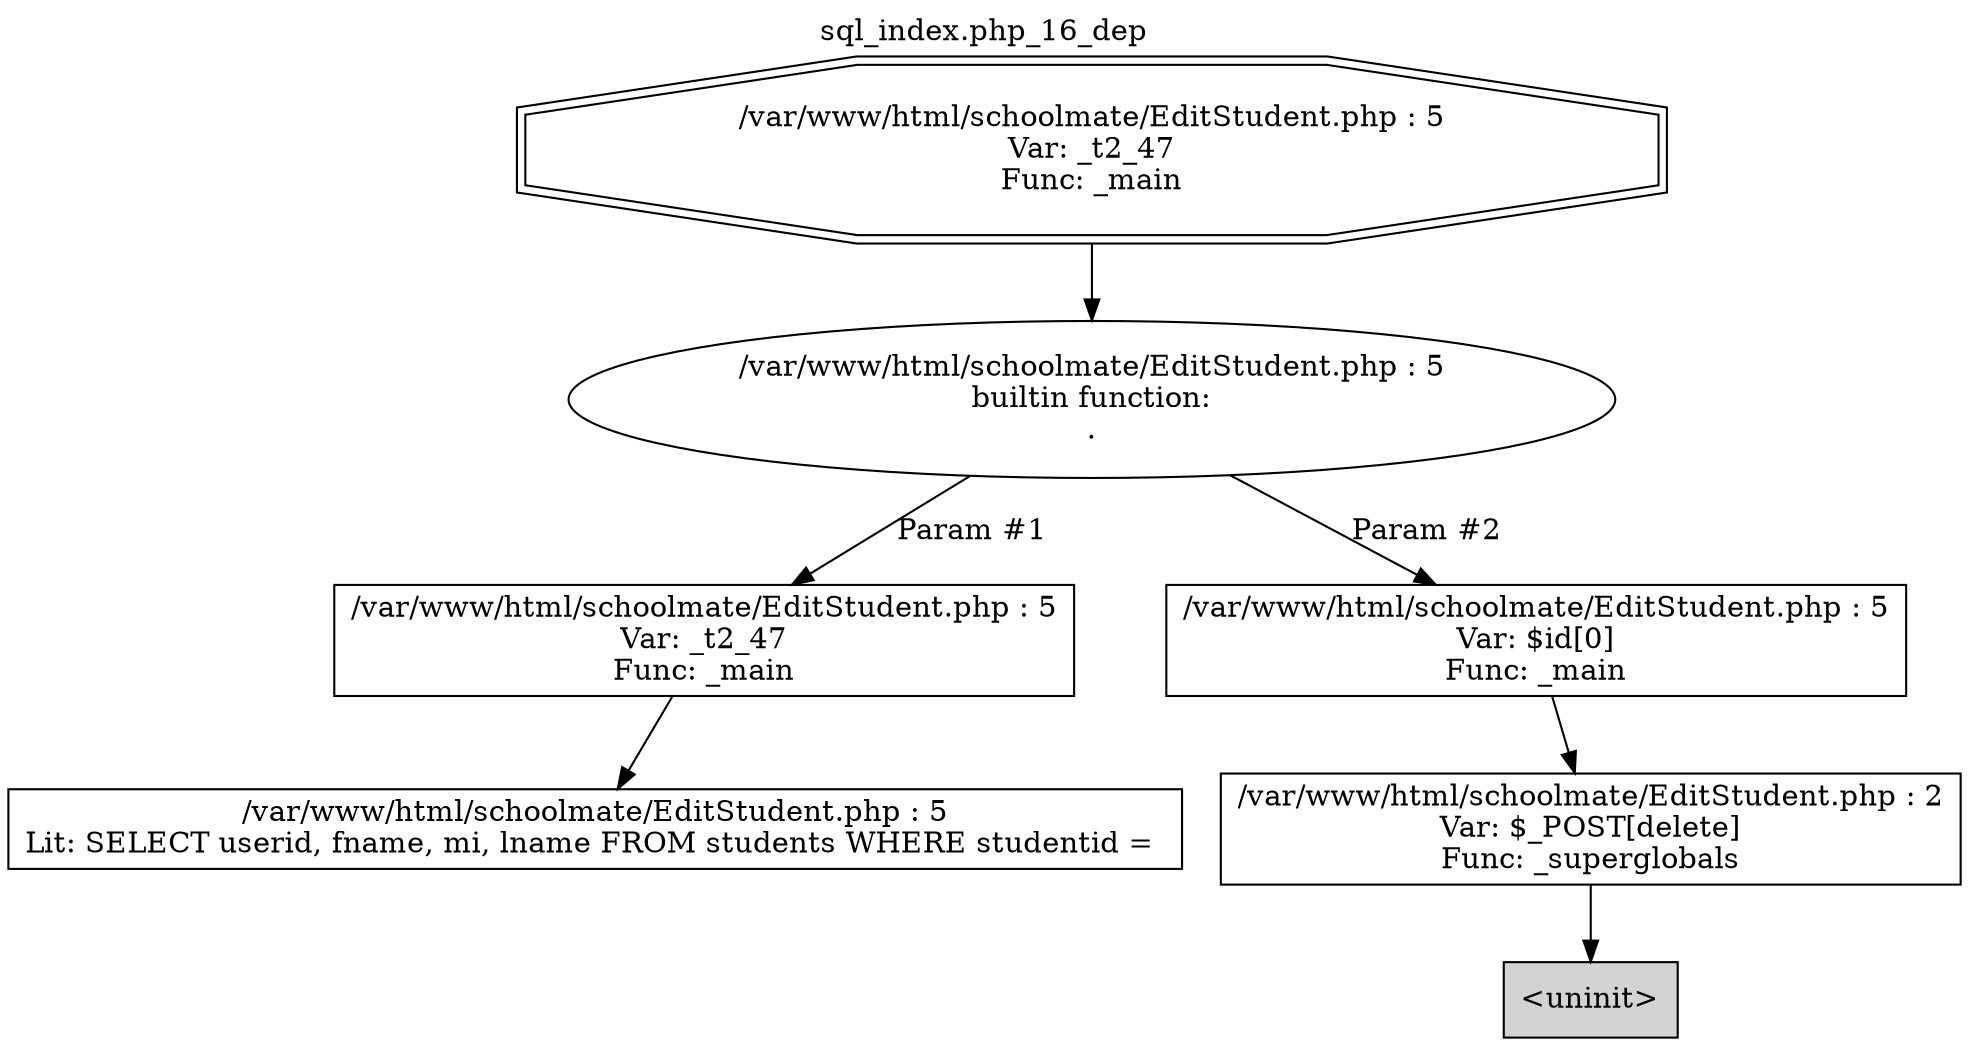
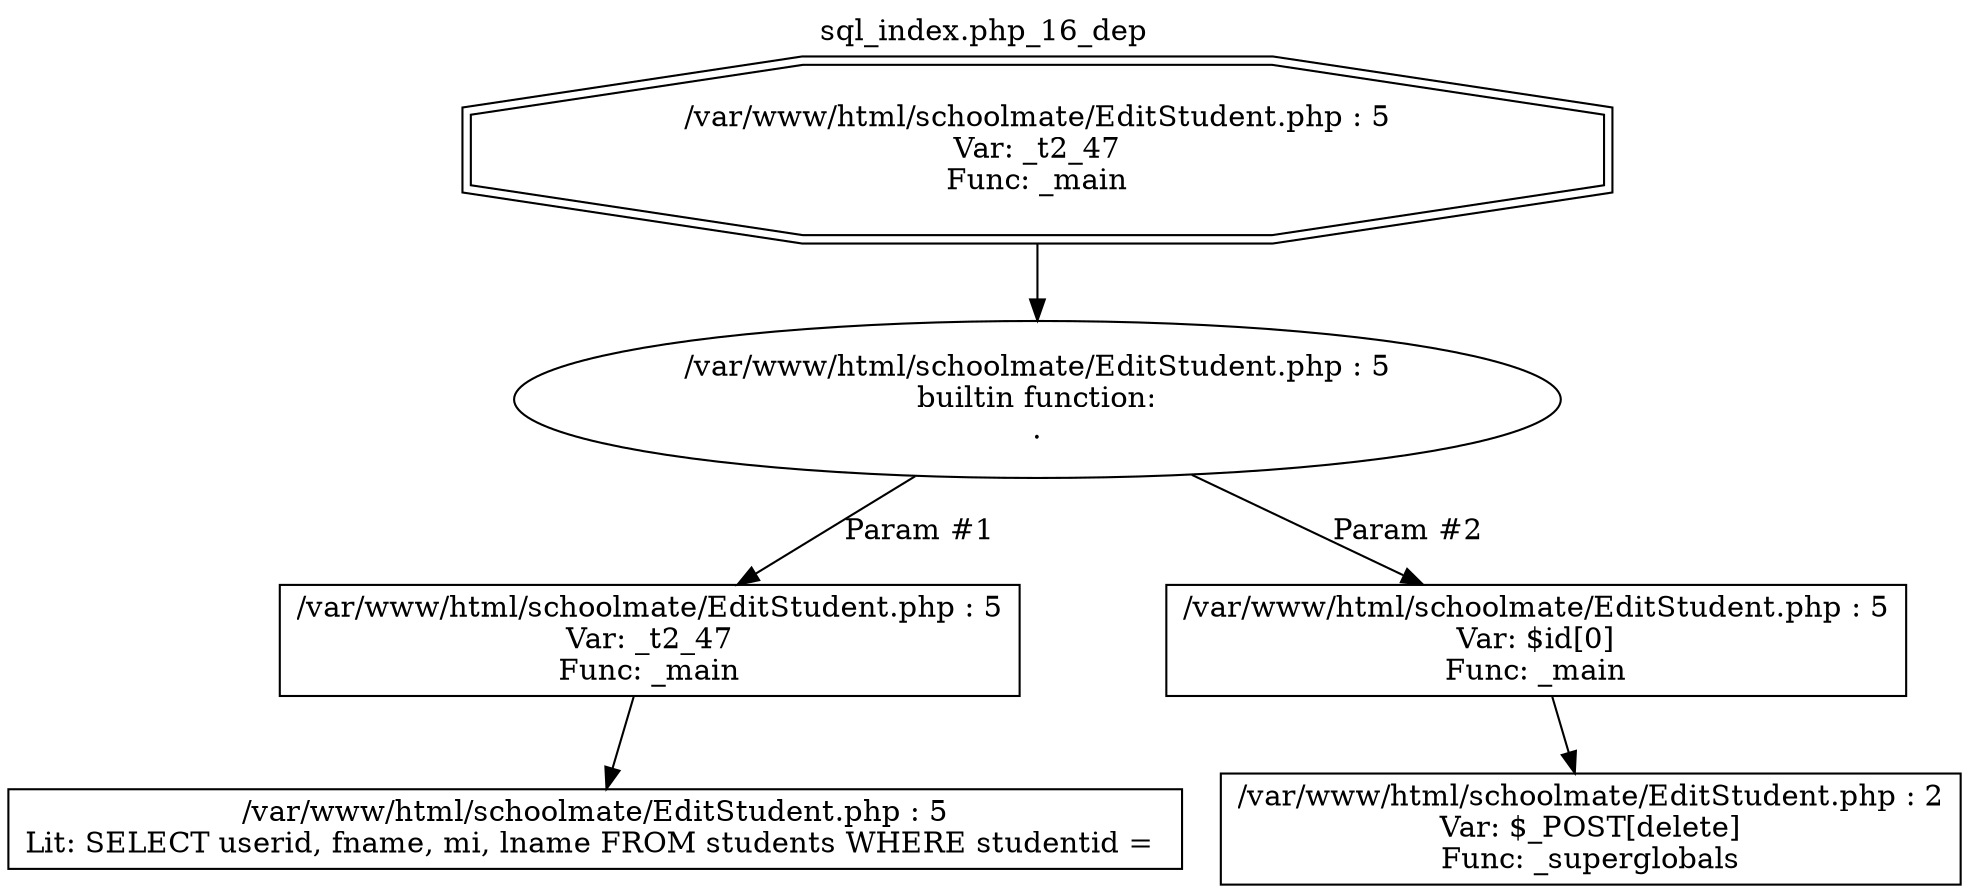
node "<uninit>": removed
